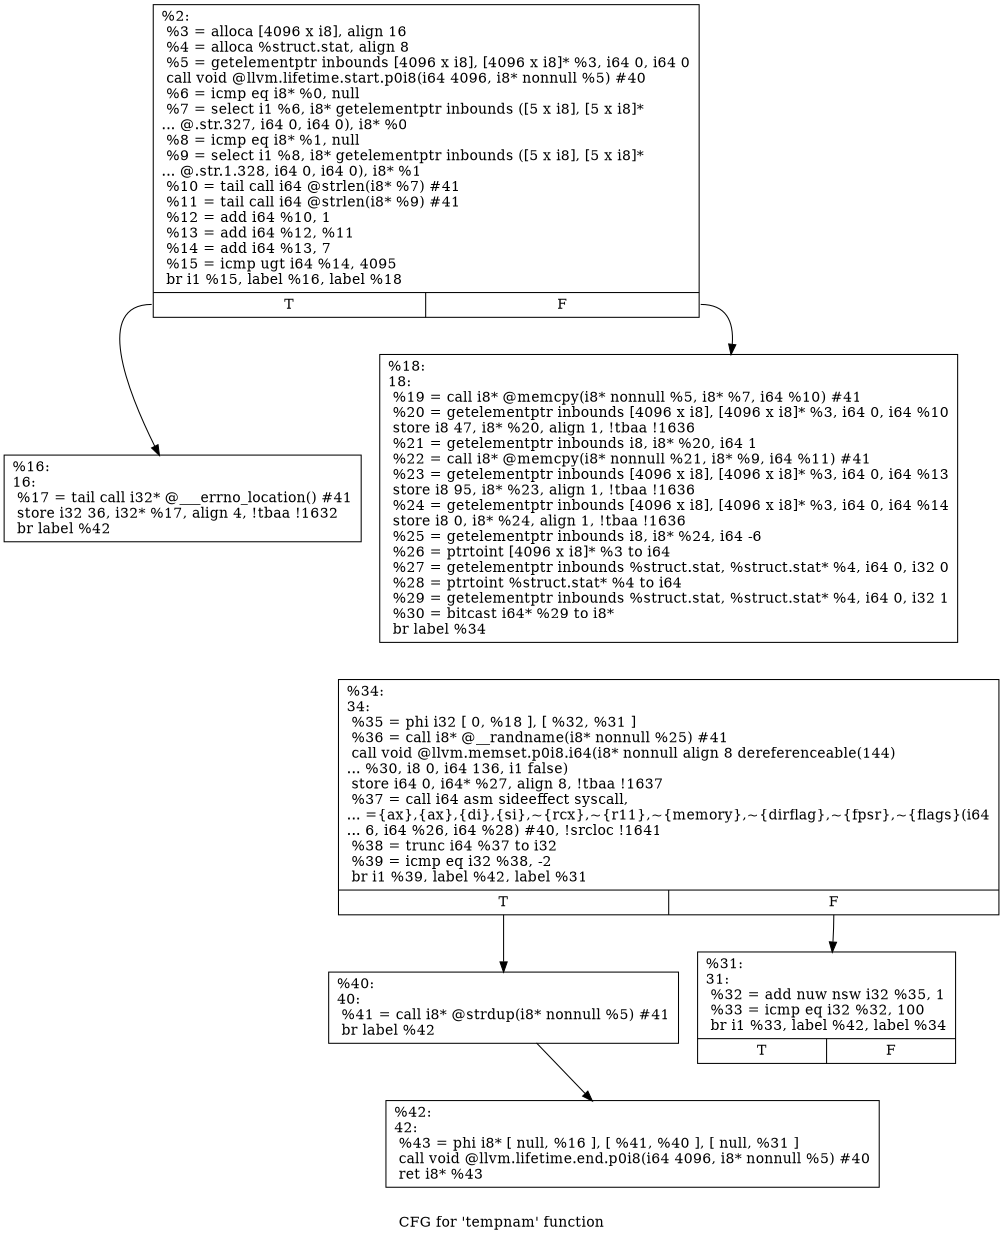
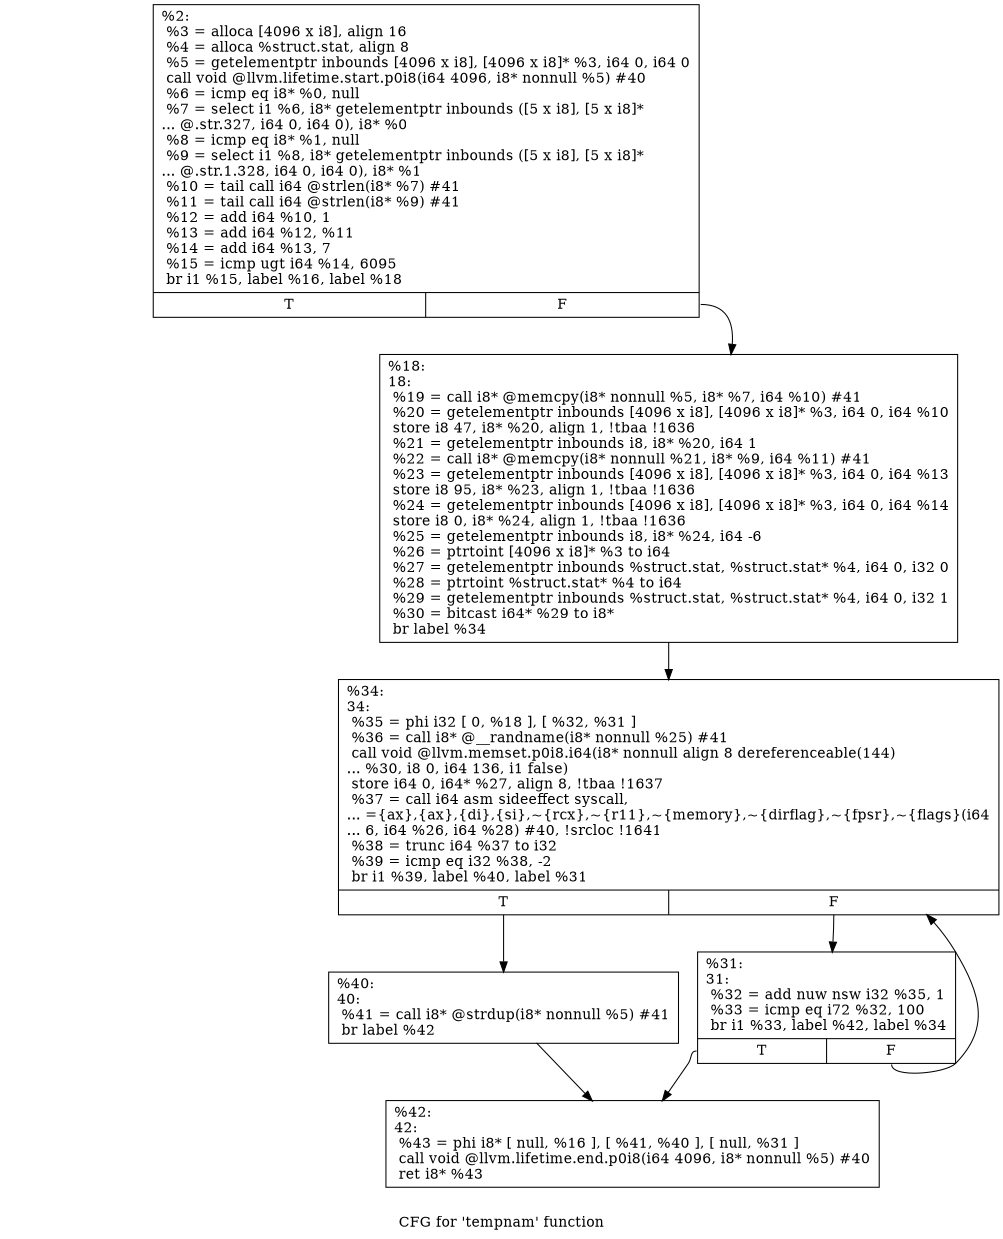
node "%2:": text "%15 = icmp ugt i64 %14, 4095" -> "%15 = icmp ugt i64 %14, 6095"
node "%16:": removed
edge "%18:" -> "%34:": added
node "%34:": text "br i1 %39, label %42, label %31" -> "br i1 %39, label %40, label %31"
node "%31:": text "%33 = icmp eq i32 %32, 100" -> "%33 = icmp eq i72 %32, 100"
edge "%31:" -> "%34:": added
edge "%31:" -> "%42:": added
